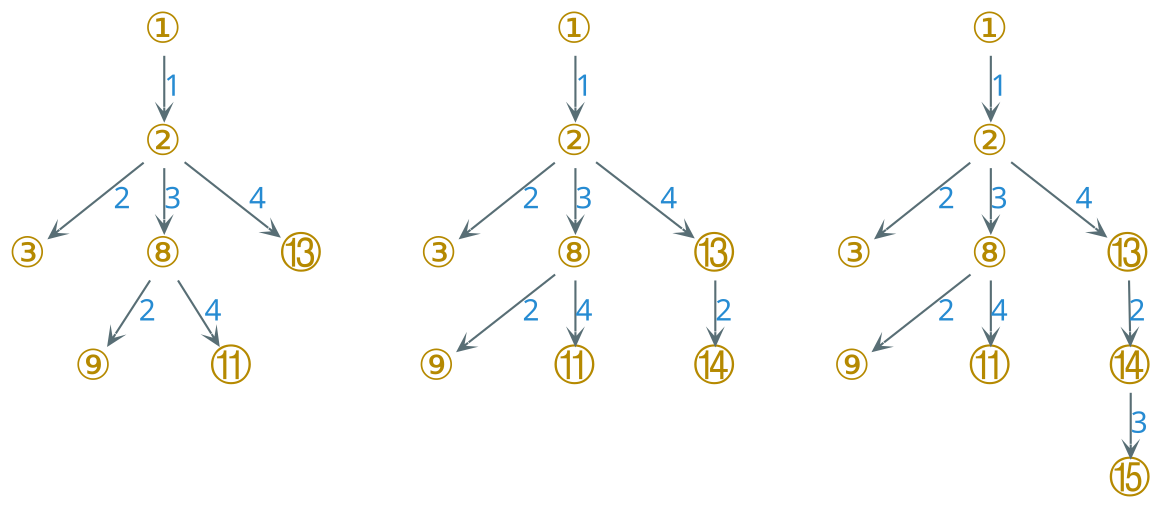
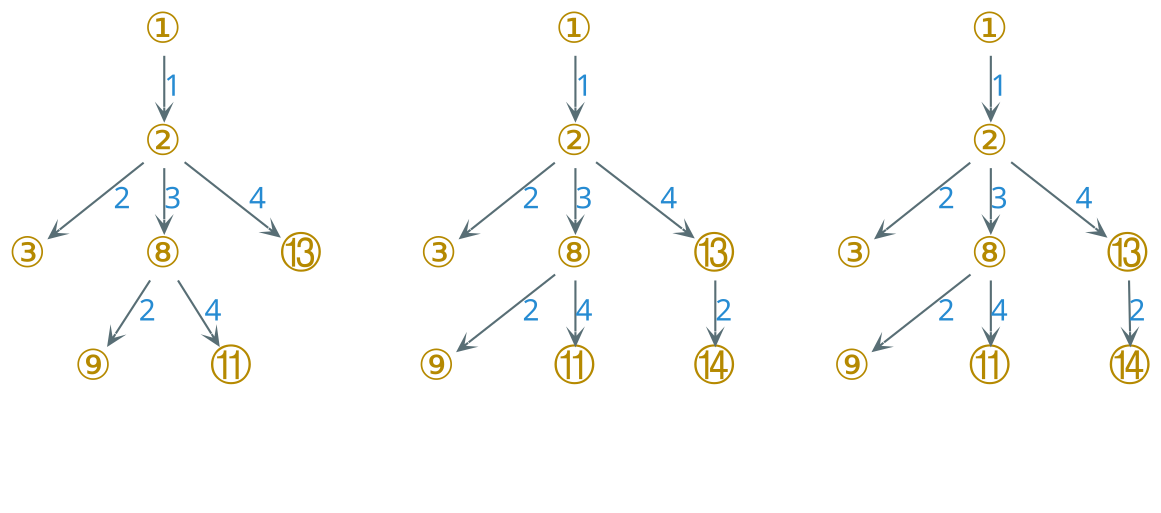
node "⑮": removed
